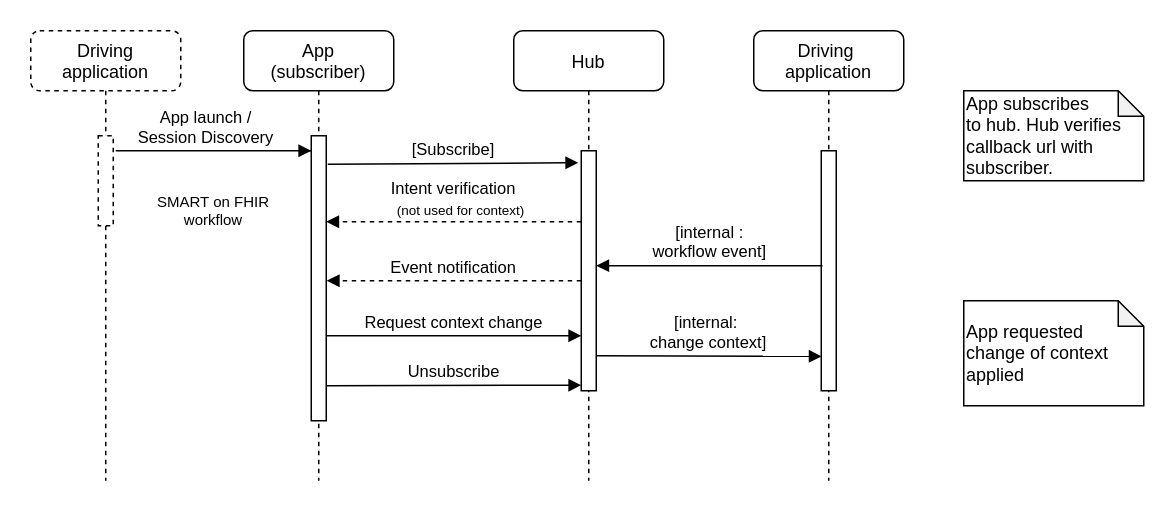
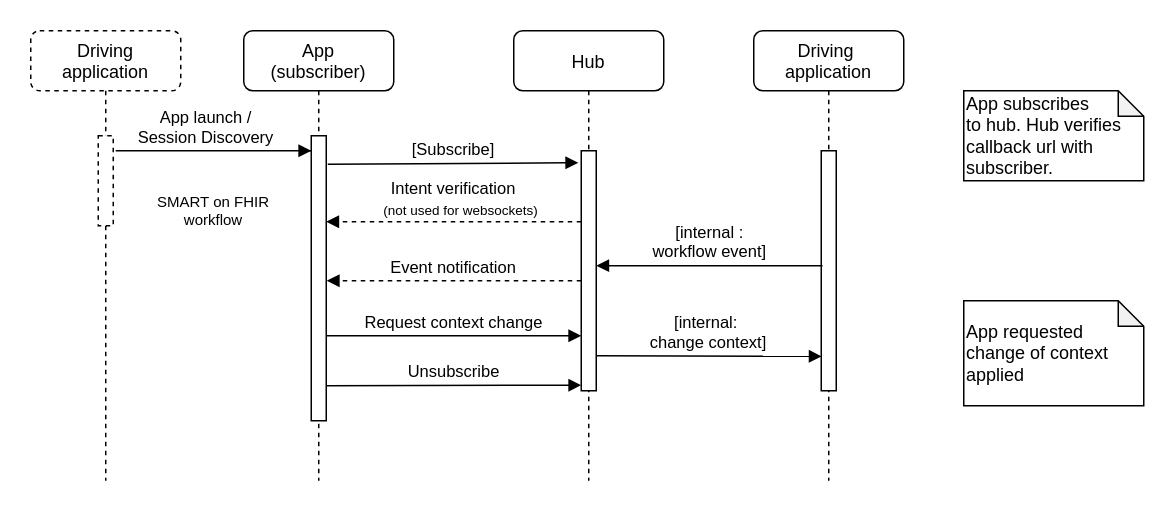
node "(not used for context)": label "(not used for context)" -> "(not used for websockets)"
